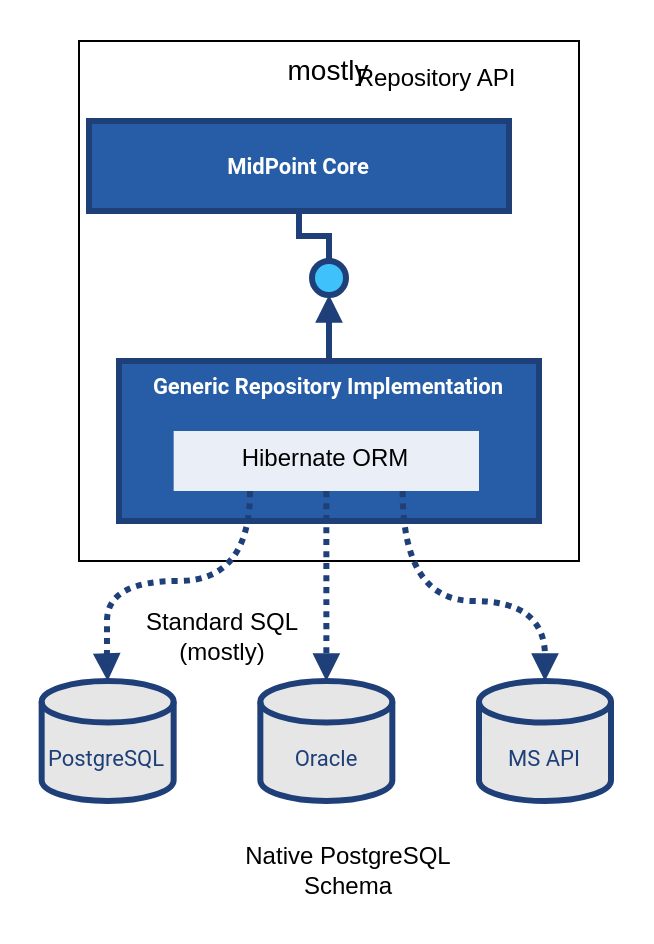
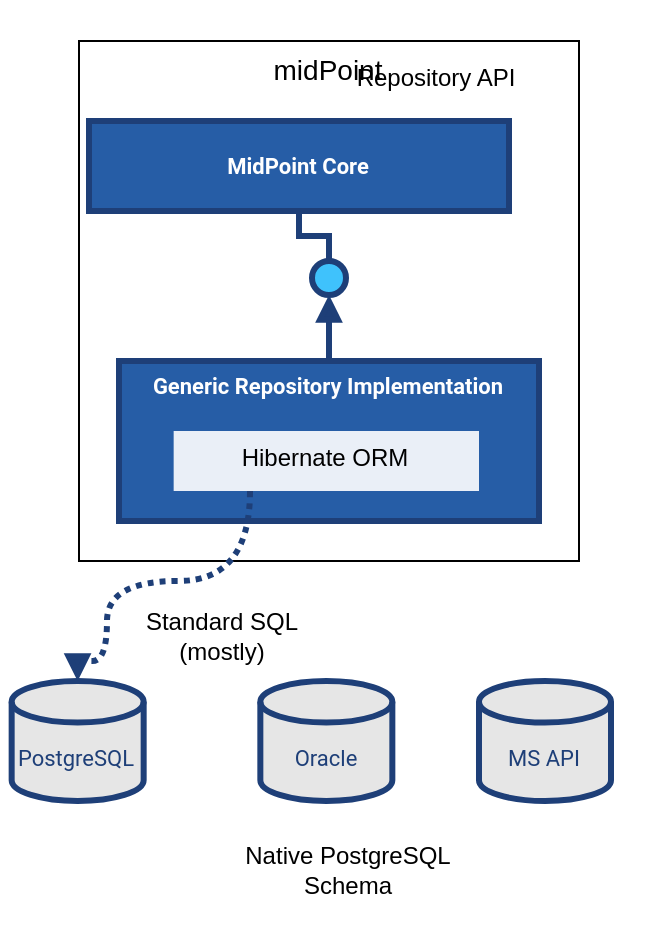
node "mostly": label "mostly" -> "midPoint"
edge "Hibernate ORM" -> "Oracle": removed
edge "Hibernate ORM" -> "MS API": removed
node "PostgreSQL": moved (108, 741) -> (78, 741)
